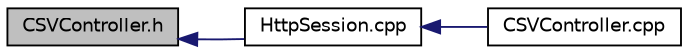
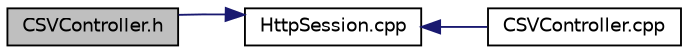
edge "HttpSession.cpp" -> "CSVController.h": reversed
